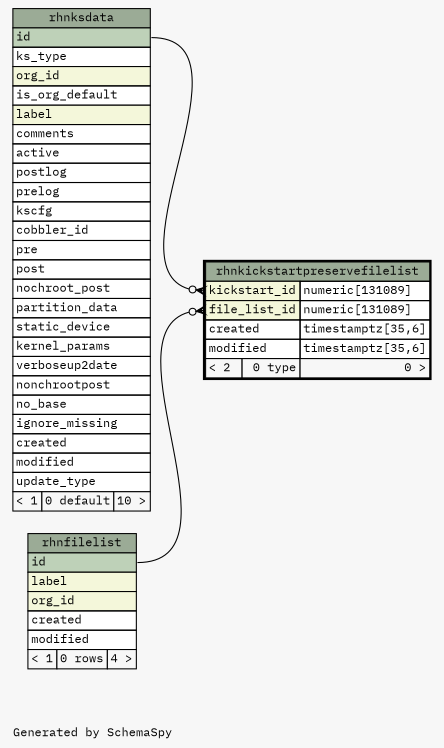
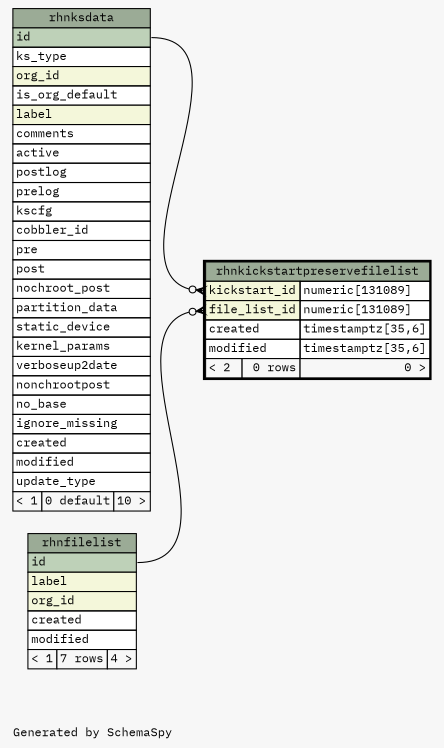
node "rhnkickstartpreservefilelist": text "0 type" -> "0 rows"
node "rhnfilelist": text "0 rows" -> "7 rows"
